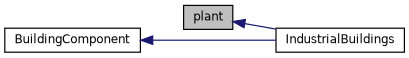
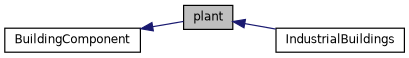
edge "IndustrialBuildings" -> "BuildingComponent": now "plant" -> "BuildingComponent"
